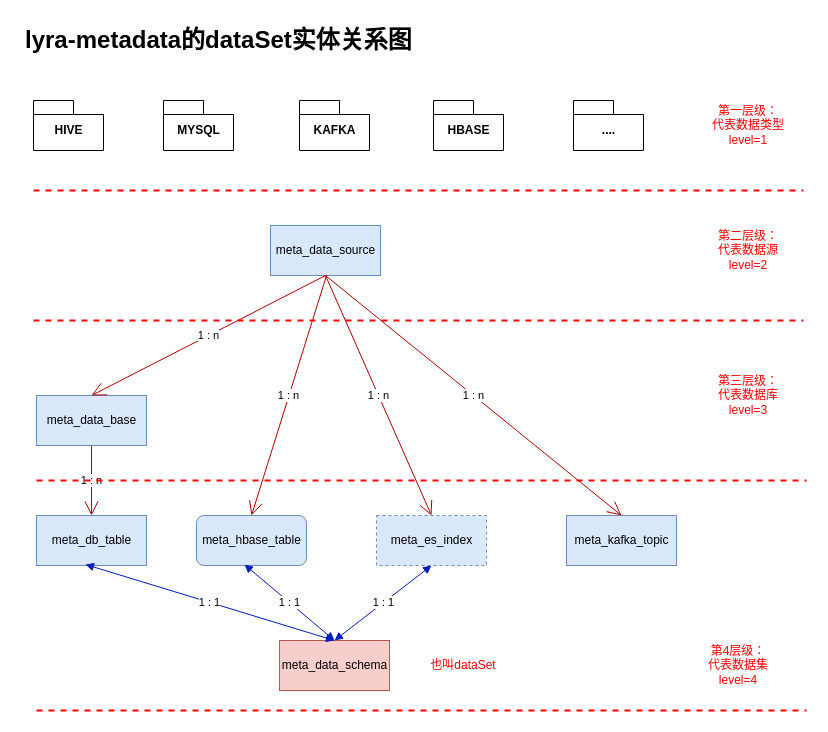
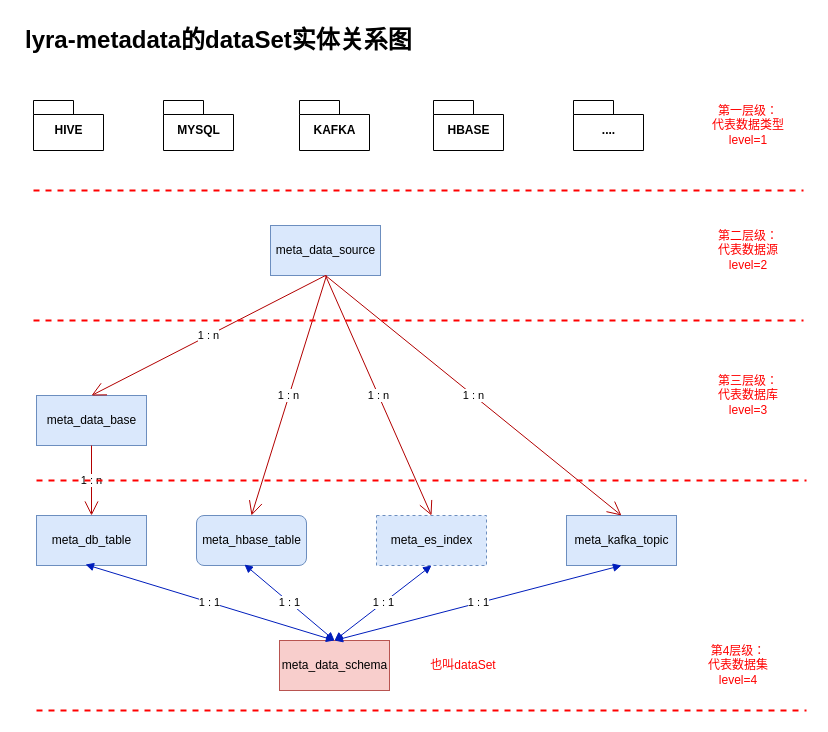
edge "meta_kafka_topic" -- "meta_data_schema": added, label "1 : 1"
